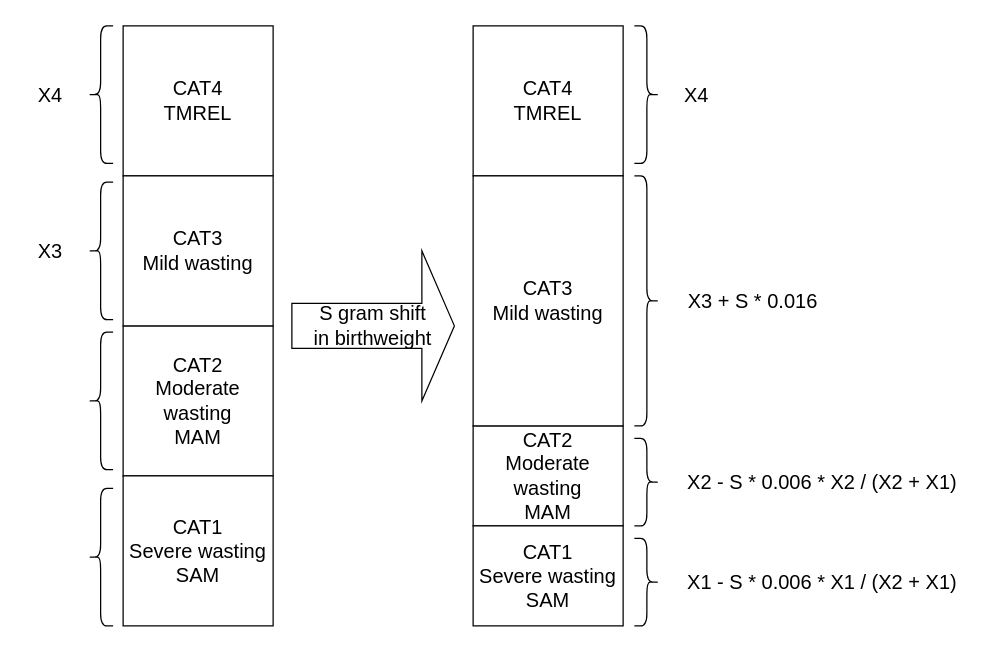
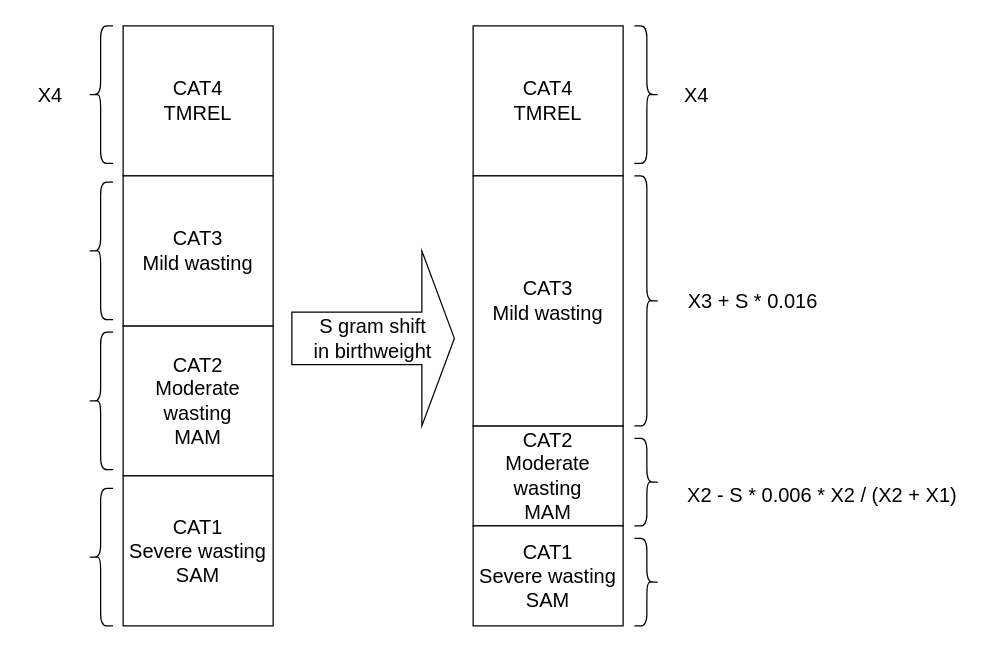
node "X3": removed
node "S gram shift in birthweight": size 163x150 -> 163x175
node "X2 - S * 0.006 * X2 / (X2 + X1)": moved (823, 482) -> (823, 494)
node "X1 - S * 0.006 * X1 / (X2 + X1)": removed
